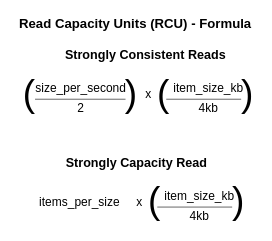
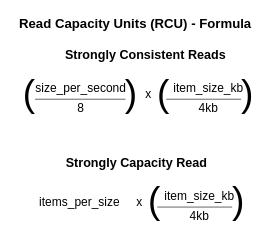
node "2": label "2" -> "8"
